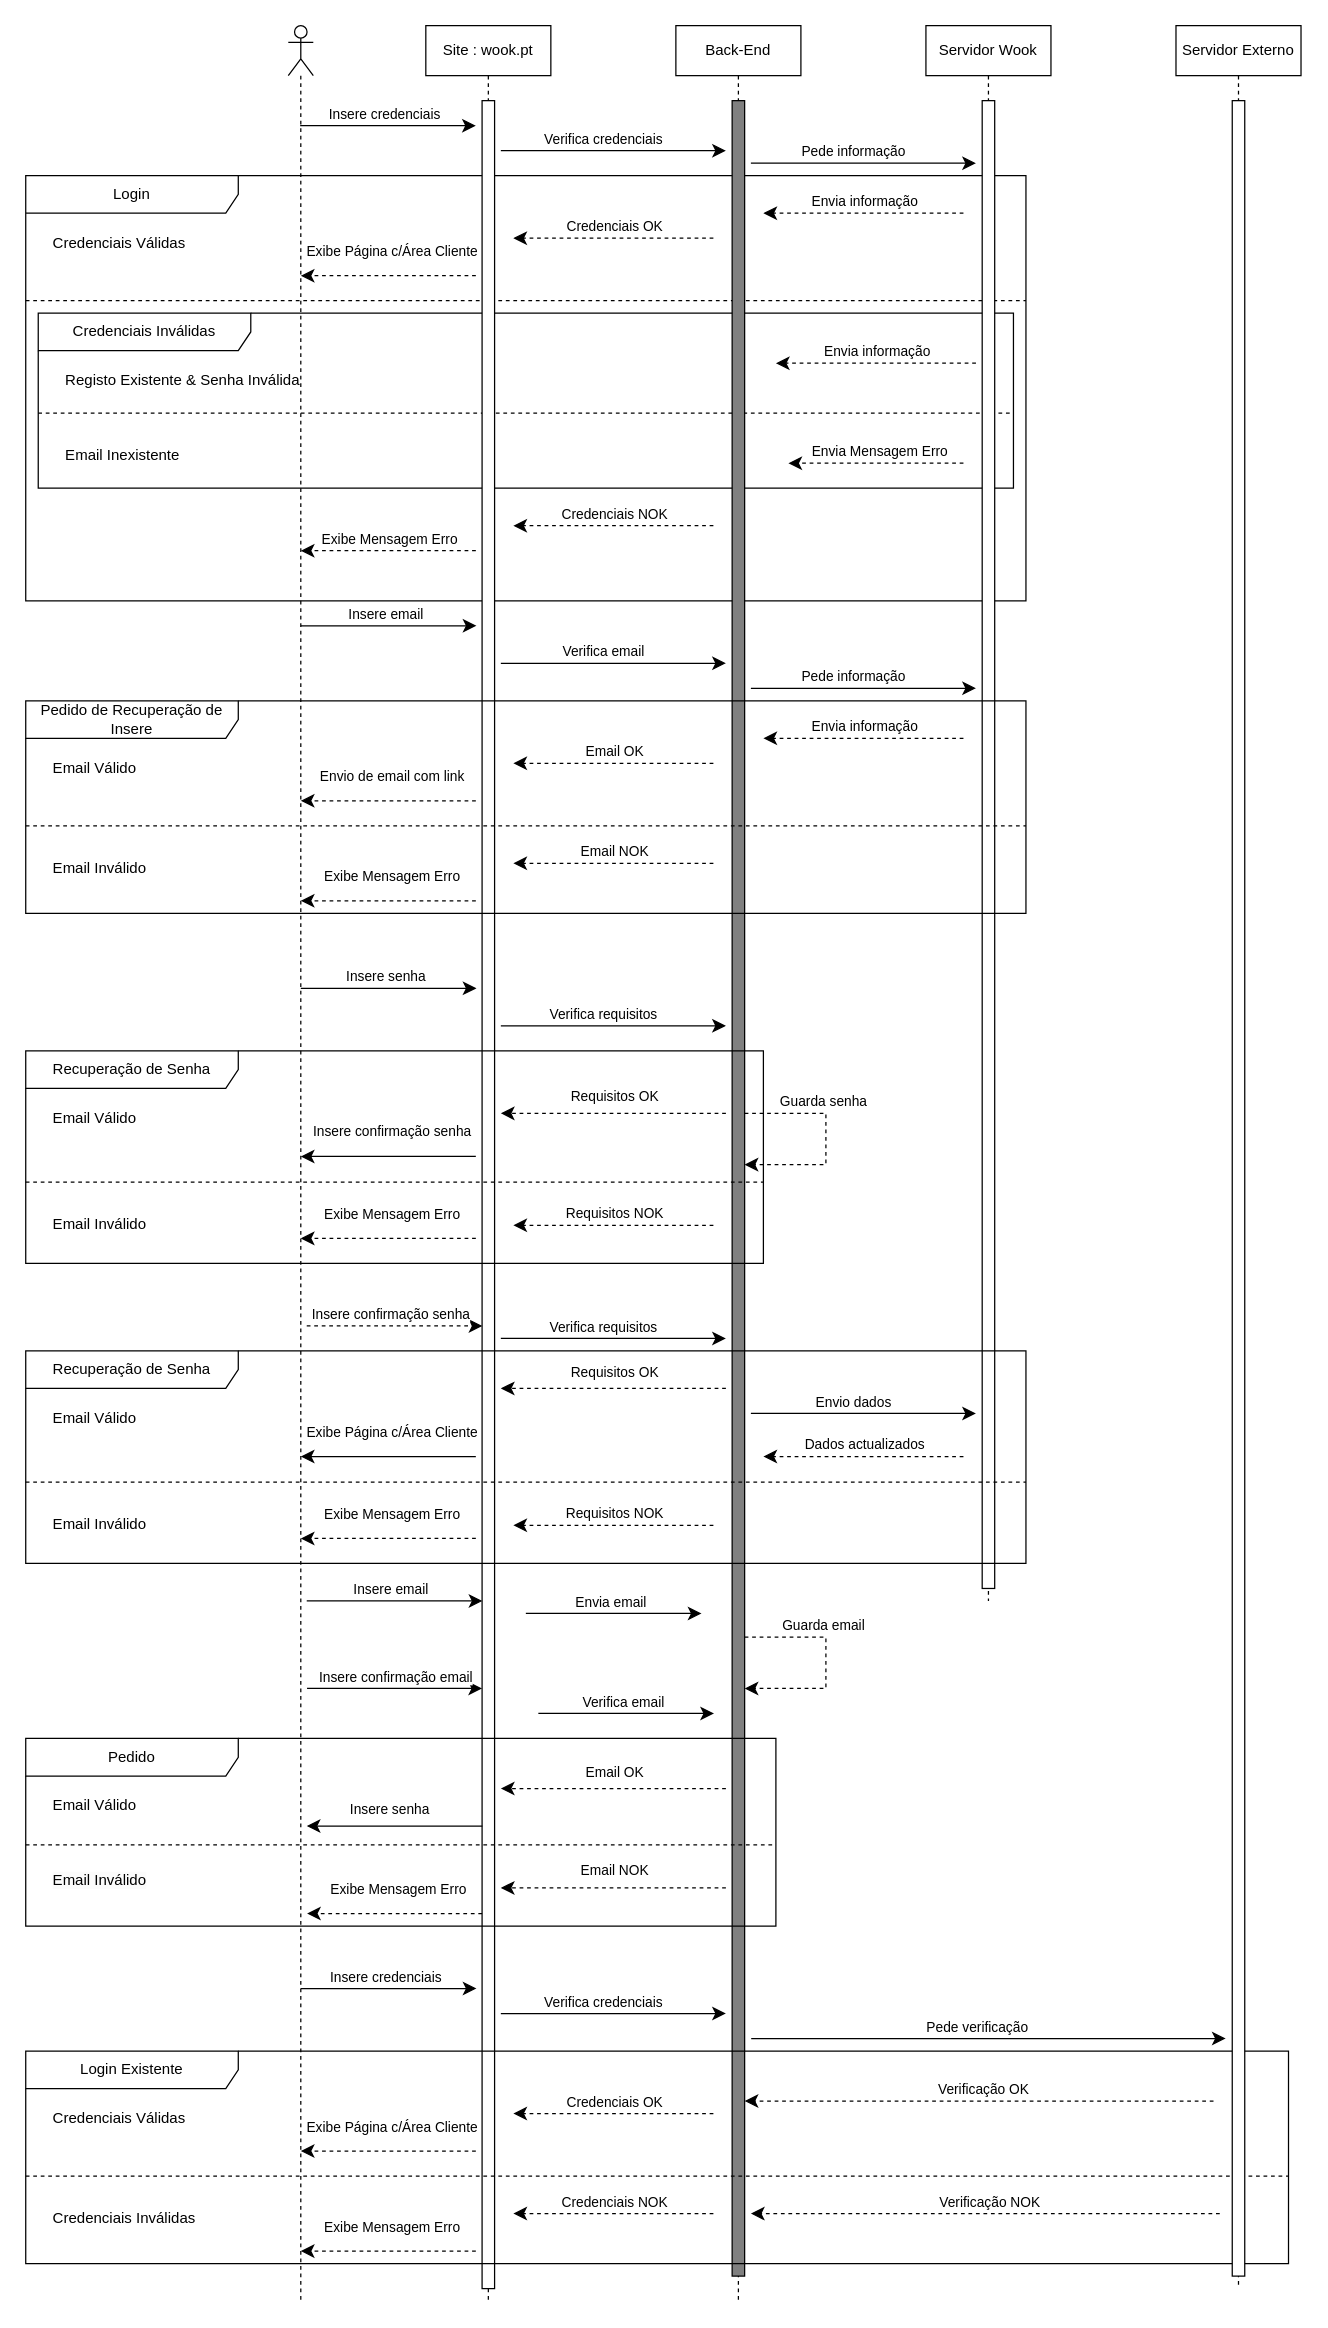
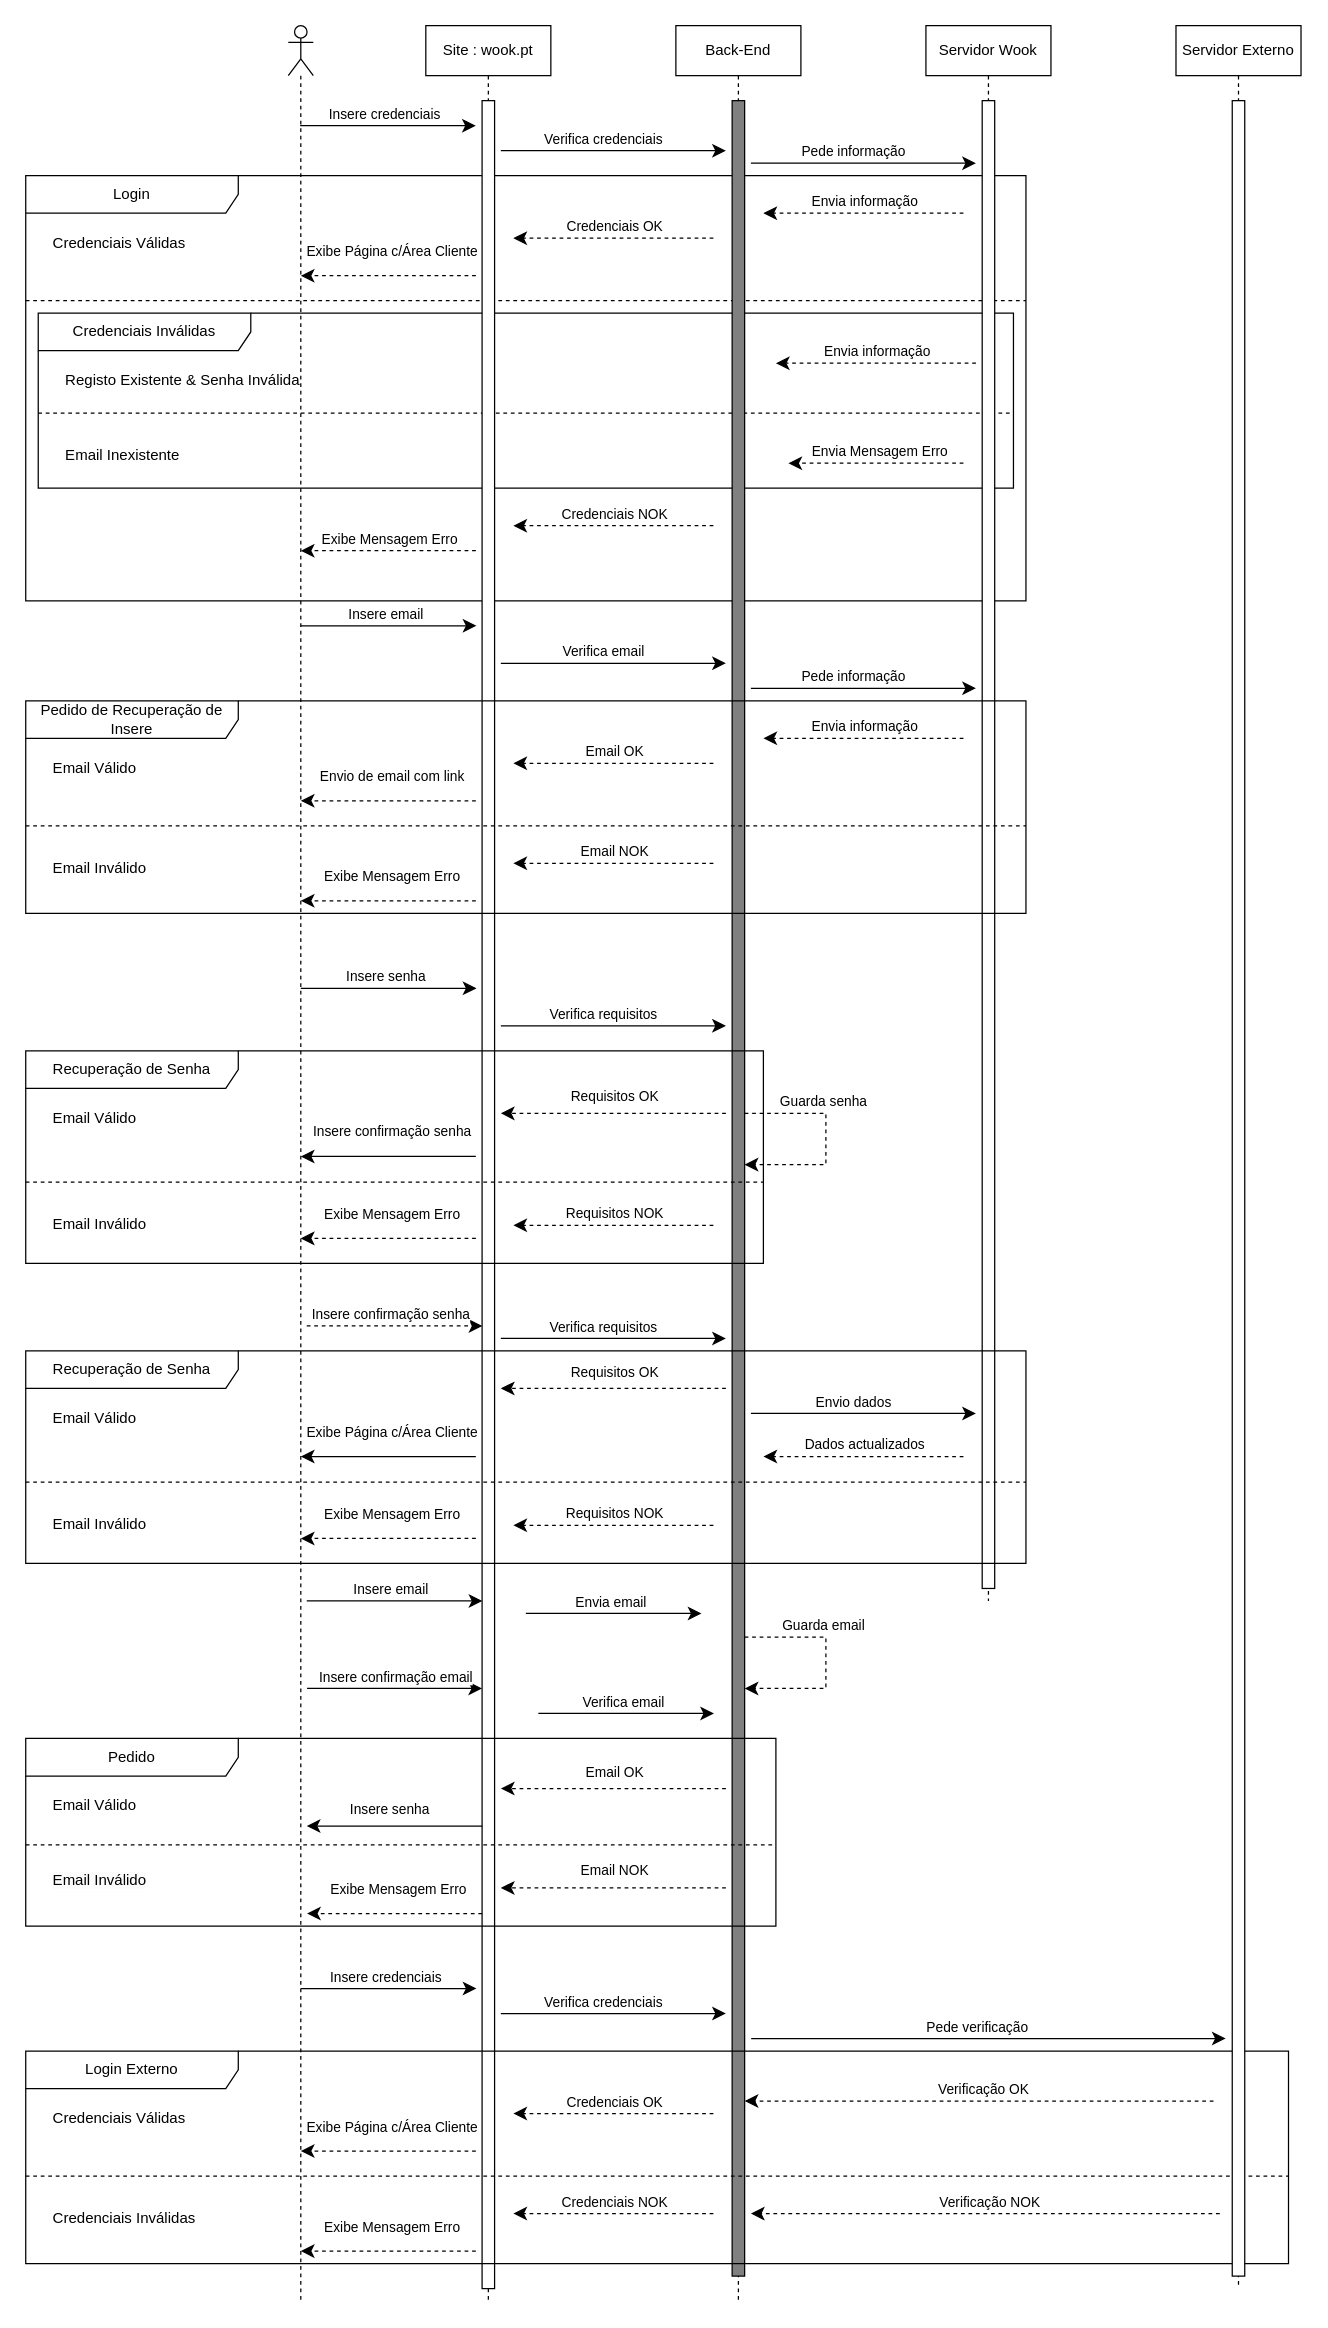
node "Login Existente": label "Login Existente" -> "Login Externo"
